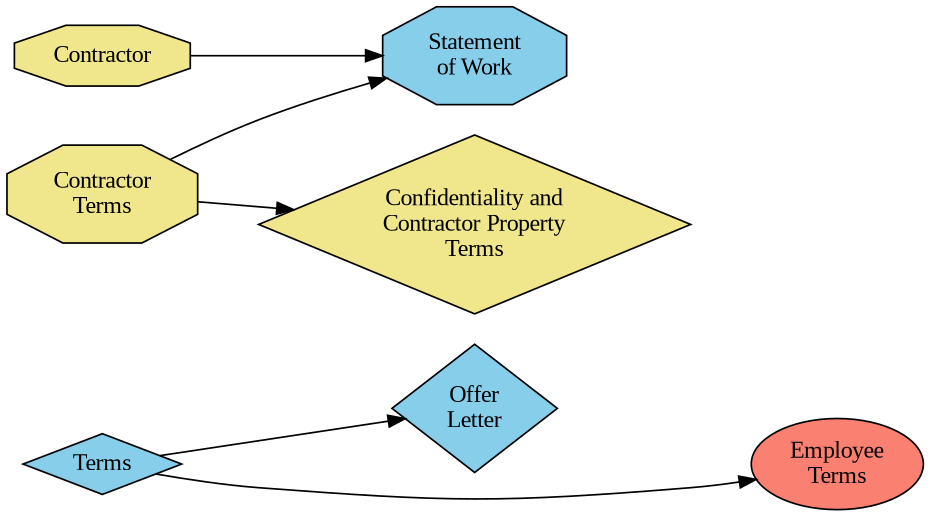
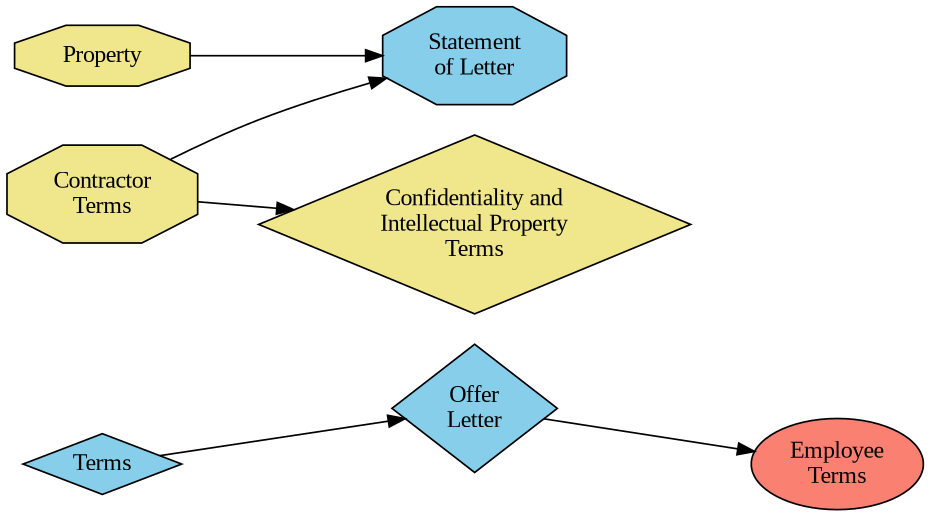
node "Contractor": label "Contractor" -> "Property"
node "Statement of Work": label "Statement of Work" -> "Statement of Letter"
node "Confidentiality and Contractor Property Terms": label "Confidentiality and Contractor Property Terms" -> "Confidentiality and Intellectual Property Terms"
edge "Terms" -> "Employee Terms": now "Offer Letter" -> "Employee Terms"
